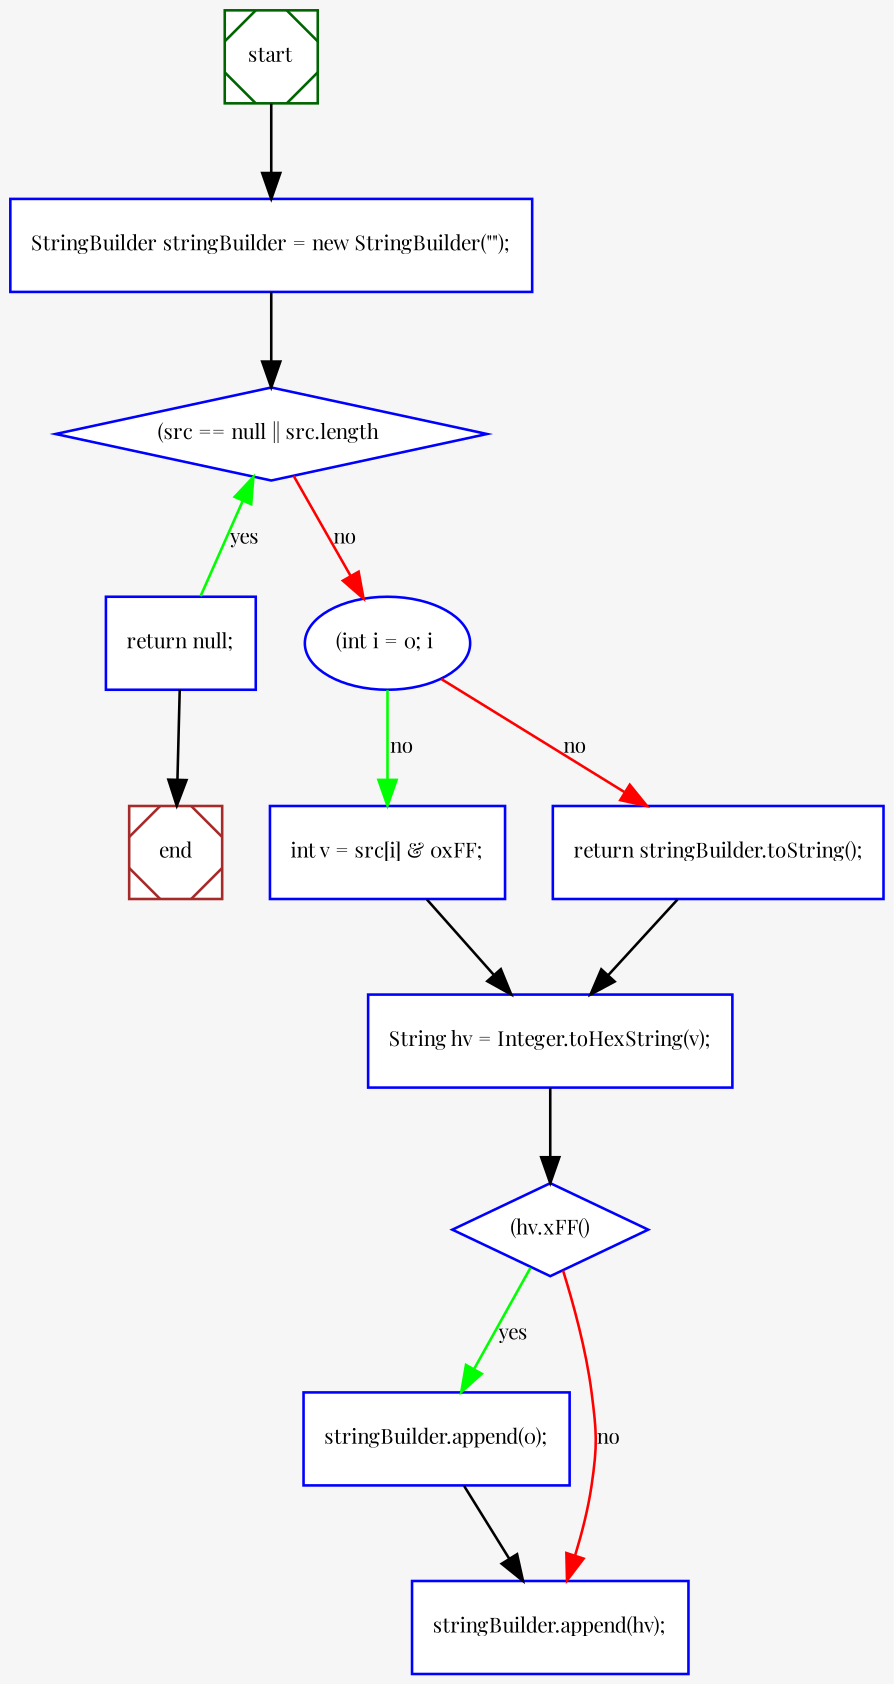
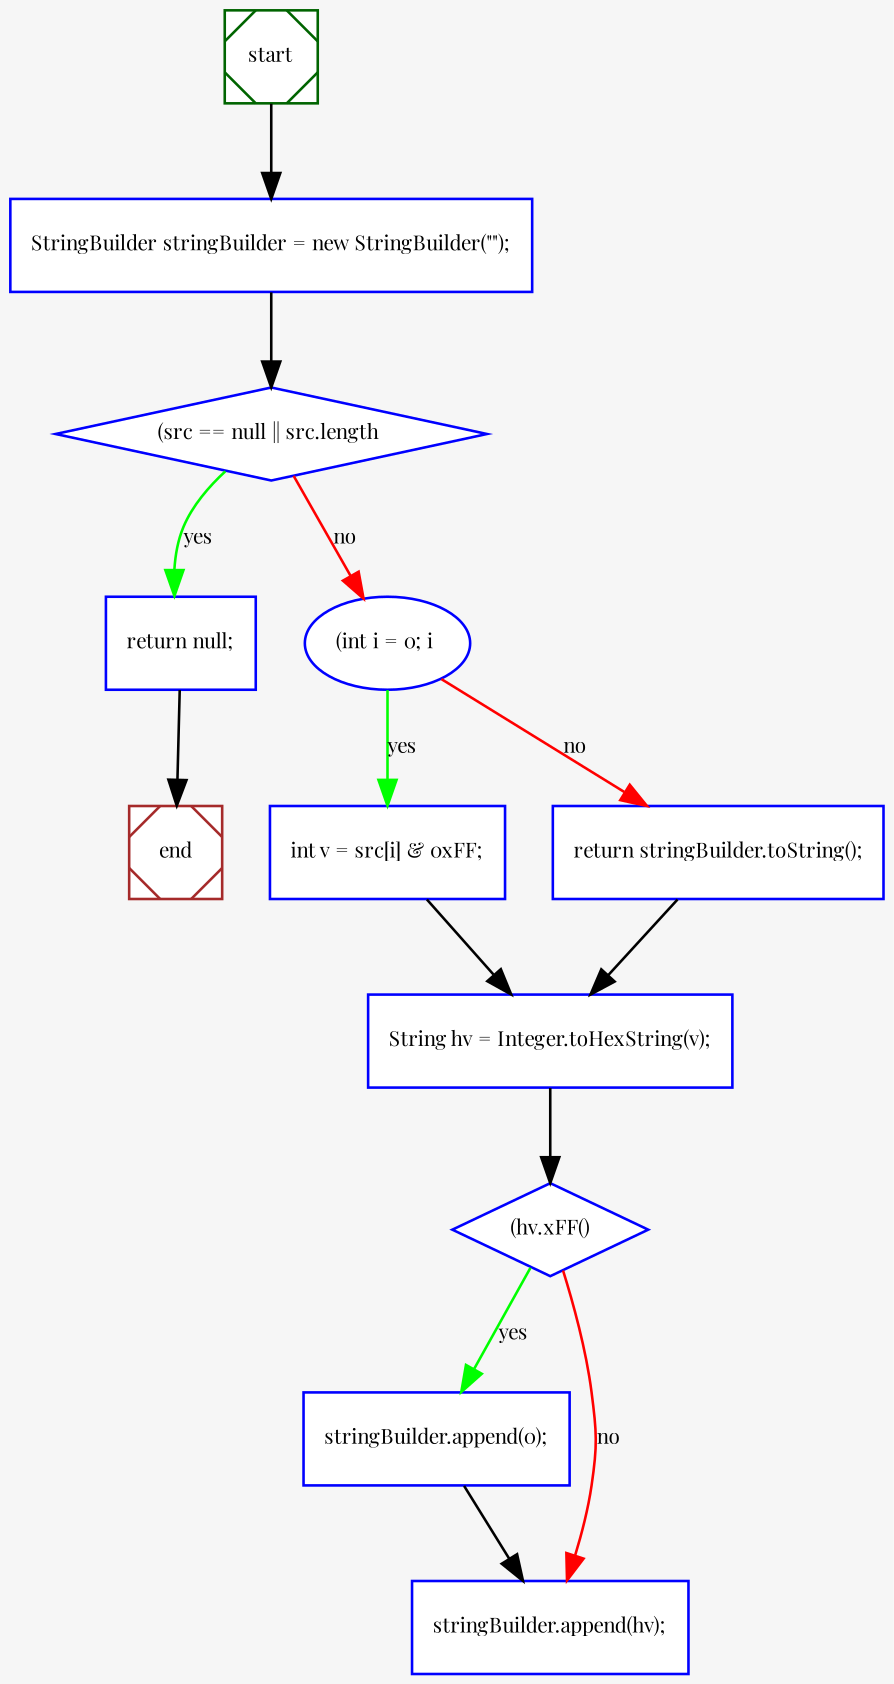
edge "return null;" -> "(src == null || src.length": reversed
edge "(int i = 0; i" -> "int v = src[i] & 0xFF;": label "no" -> "yes"
